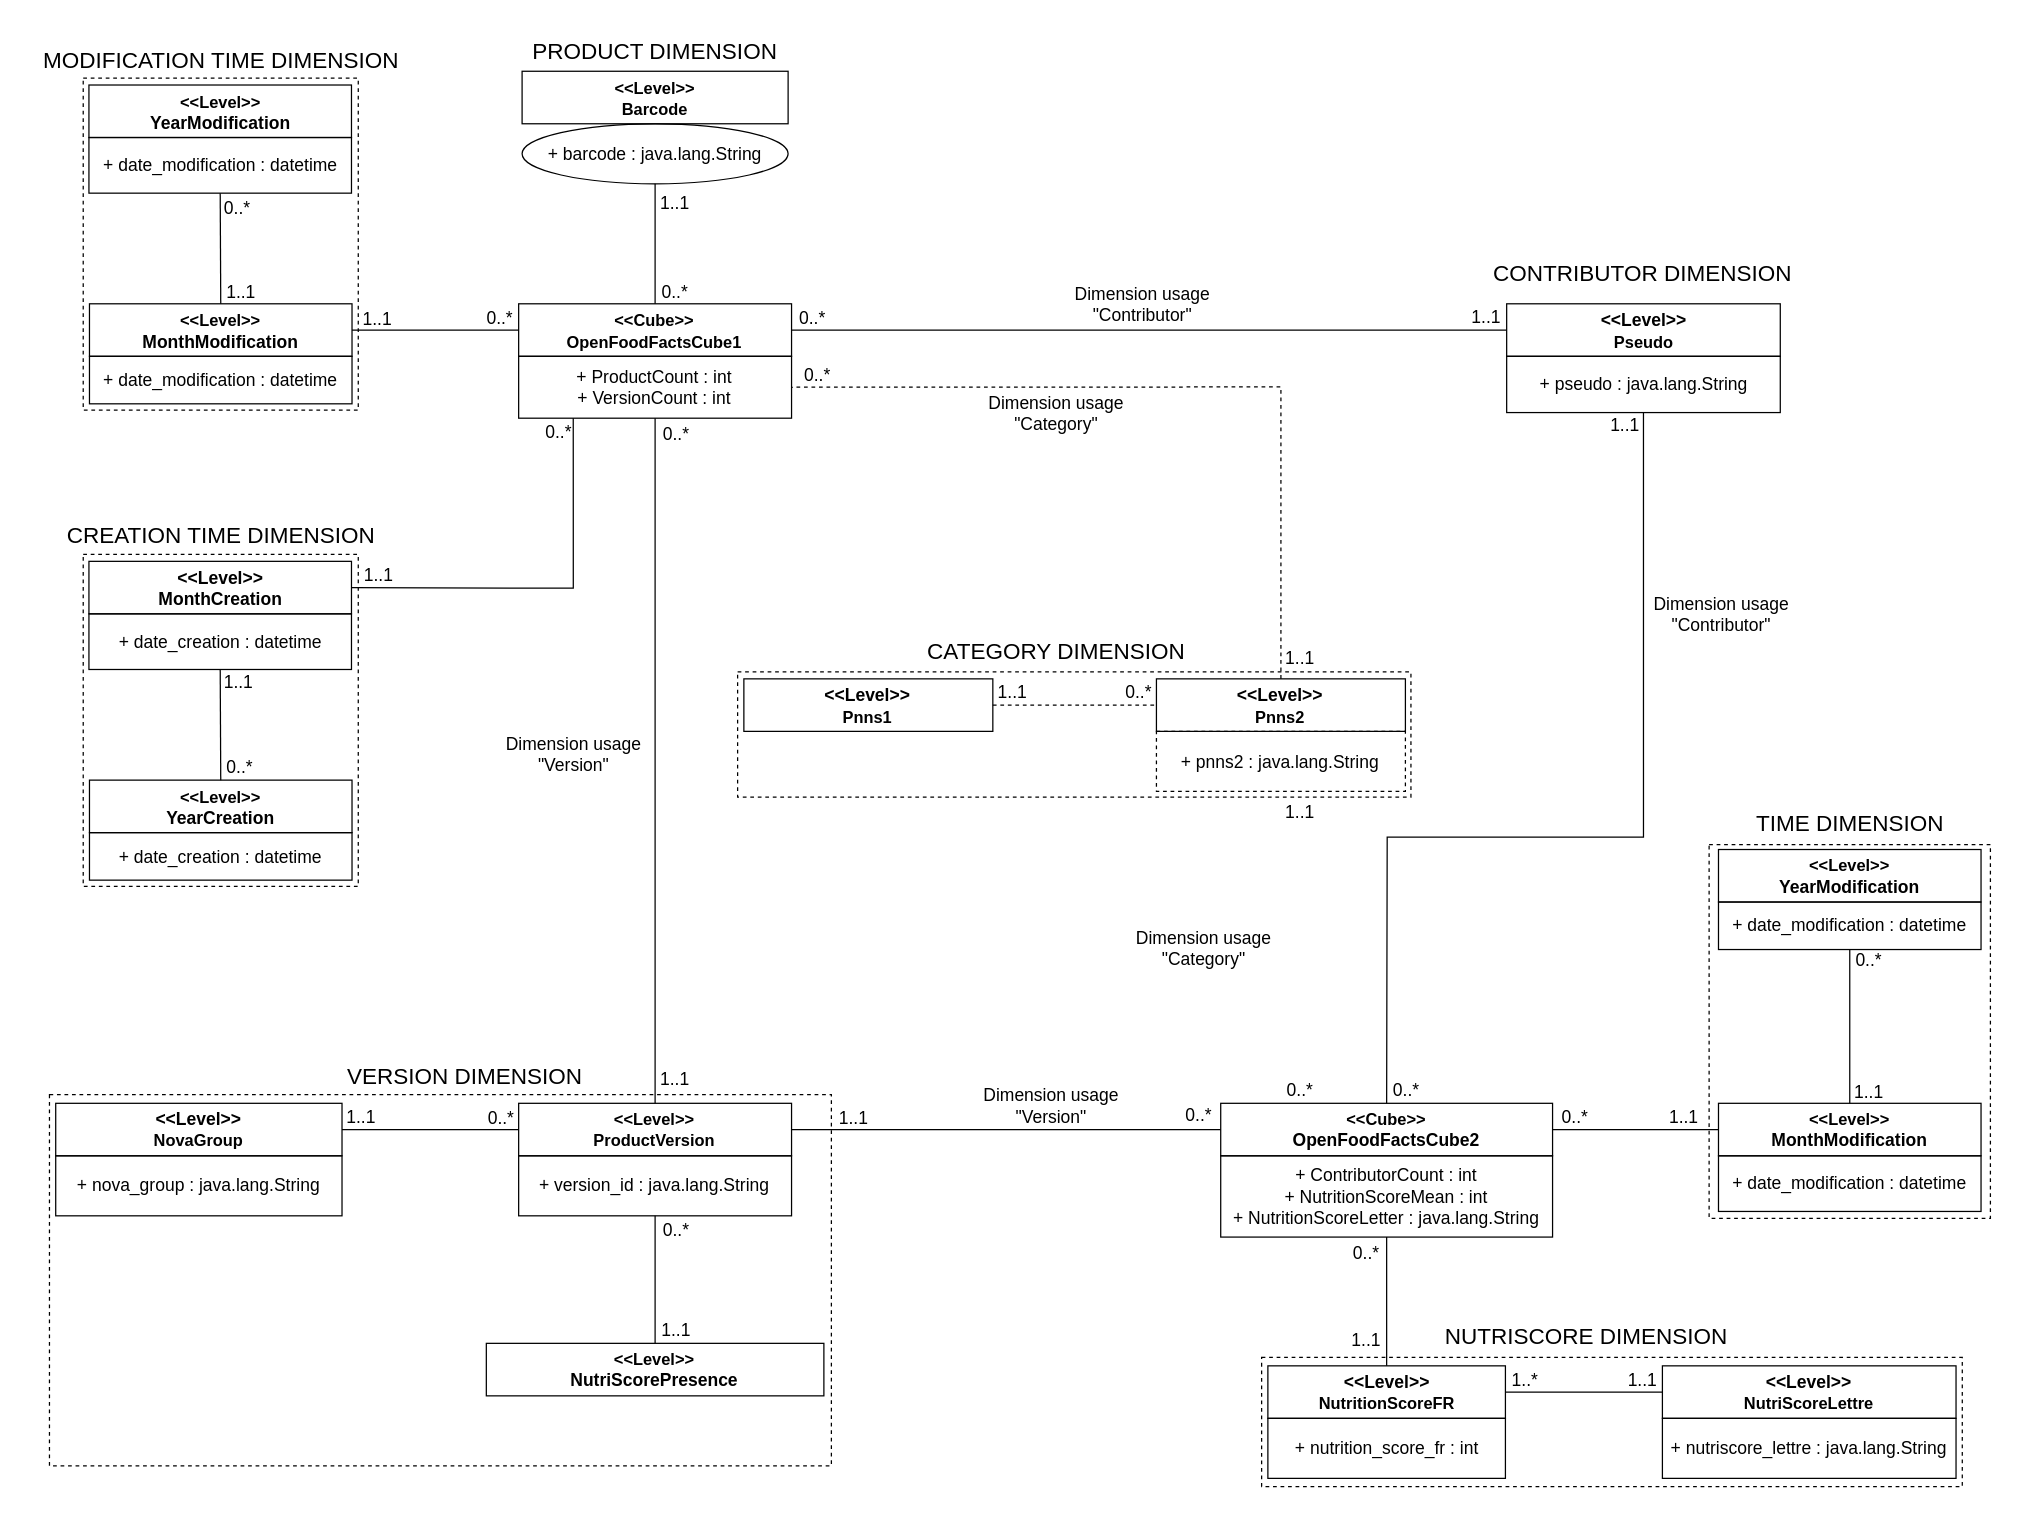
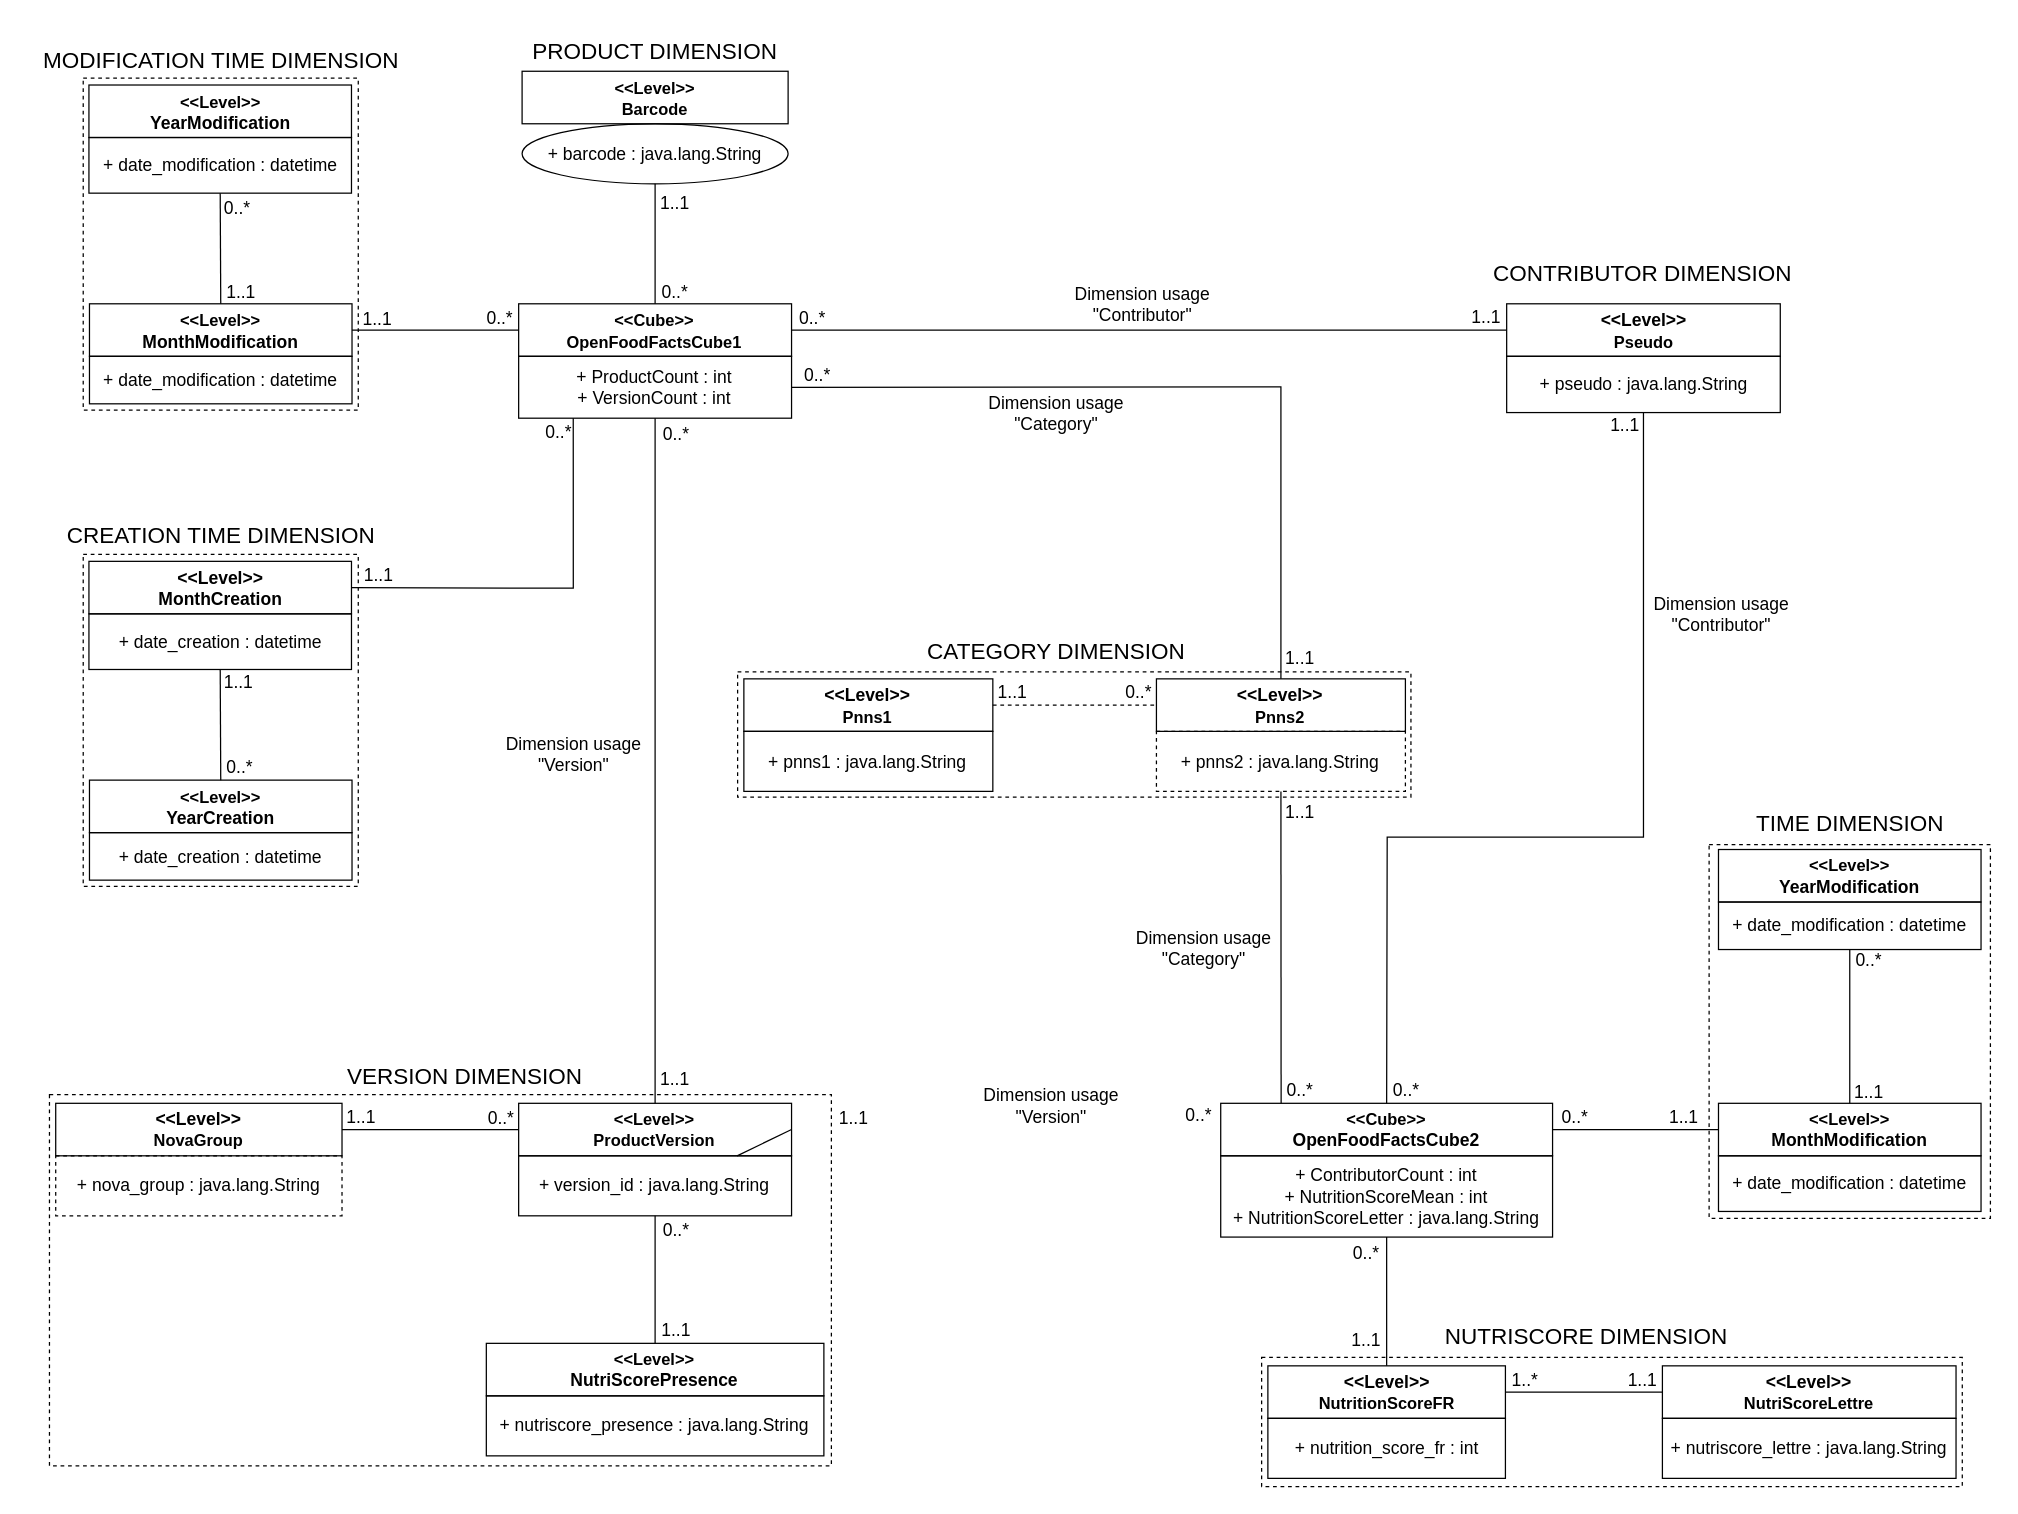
edge "+ ProductCount : int + VersionCount : int" -- "<<Level>> Pnns2": style dashed -> solid
node "+ pnns1 : java.lang.String": added
edge "+ pnns2 : java.lang.String" -- "<<Cube>> OpenFoodFactsCube2": added
edge "<<Level>> ProductVersion" -- "<<Cube>> OpenFoodFactsCube2": now "<<Level>> ProductVersion" -- "+ version_id : java.lang.String"
node "+ nova_group : java.lang.String": style solid -> dashed
node "+ nutriscore_presence : java.lang.String": added
